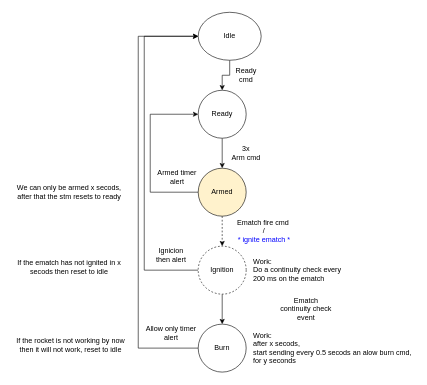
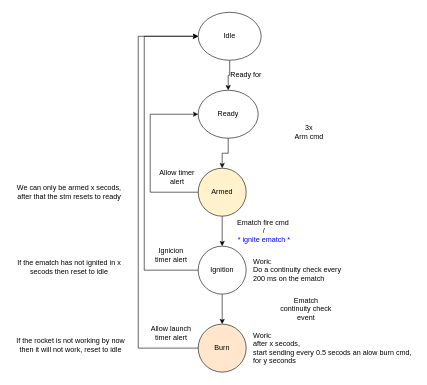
node "Ready cmd": label "Ready cmd" -> "Ready for"
node "Ready": size 48x48 -> 60x48
node "3x Arm cmd": moved (246, 153) -> (309, 132)
node "Armed timer alert": label "Armed timer alert" -> "Allow timer alert"
edge "Armed" -> "Ignition": style dashed -> solid
node "Ignicion then alert": label "Ignicion then alert" -> "Ignicion timer alert"
node "Ignition": style dashed -> solid
node "Allow only timer alert": label "Allow only timer alert" -> "Allow launch timer alert"
node "Burn": fillcolor #ffffff -> #ffe6cc
